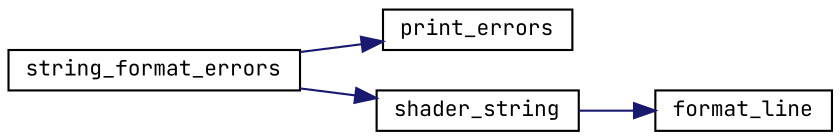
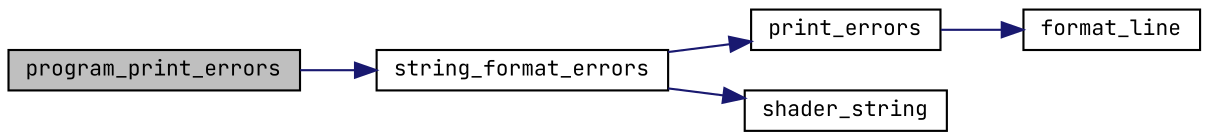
node "program_print_errors": added
edge "shader_string" -> "format_line": now "print_errors" -> "format_line"
